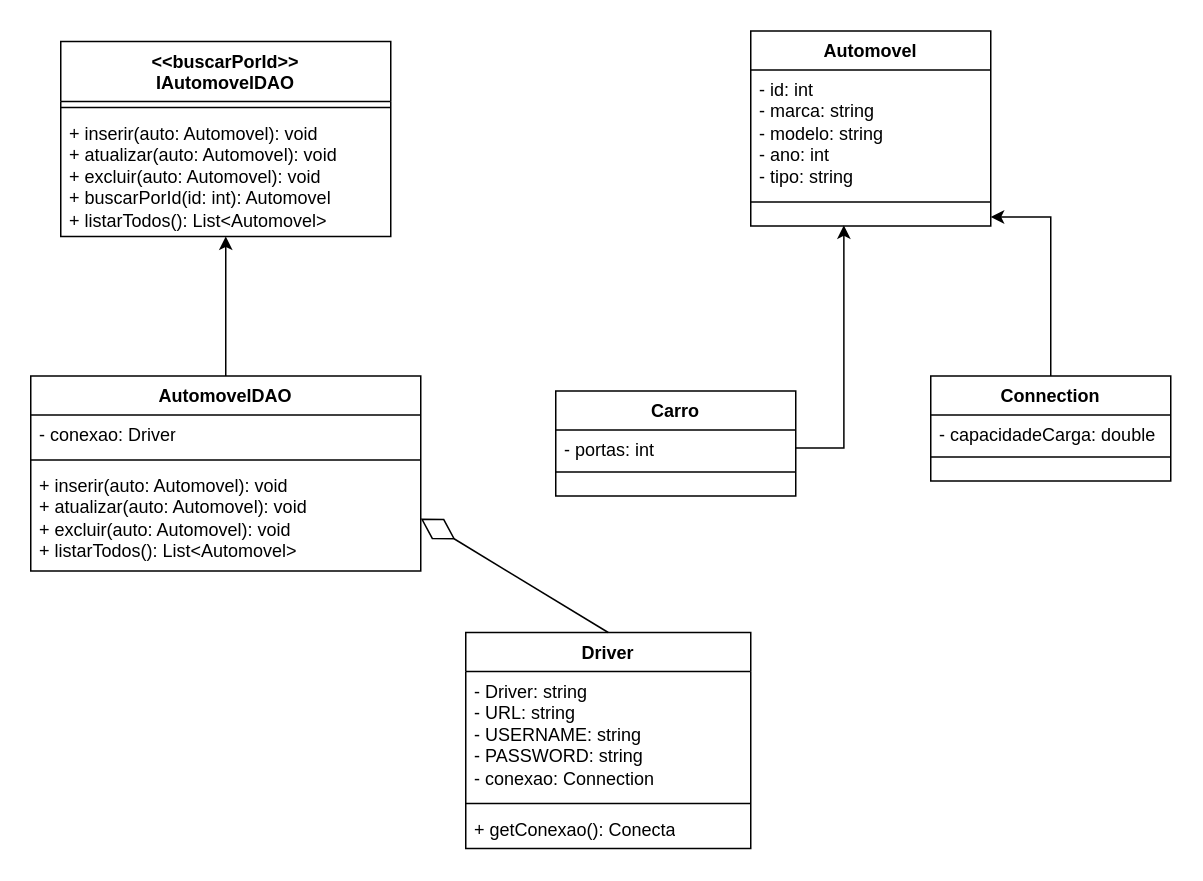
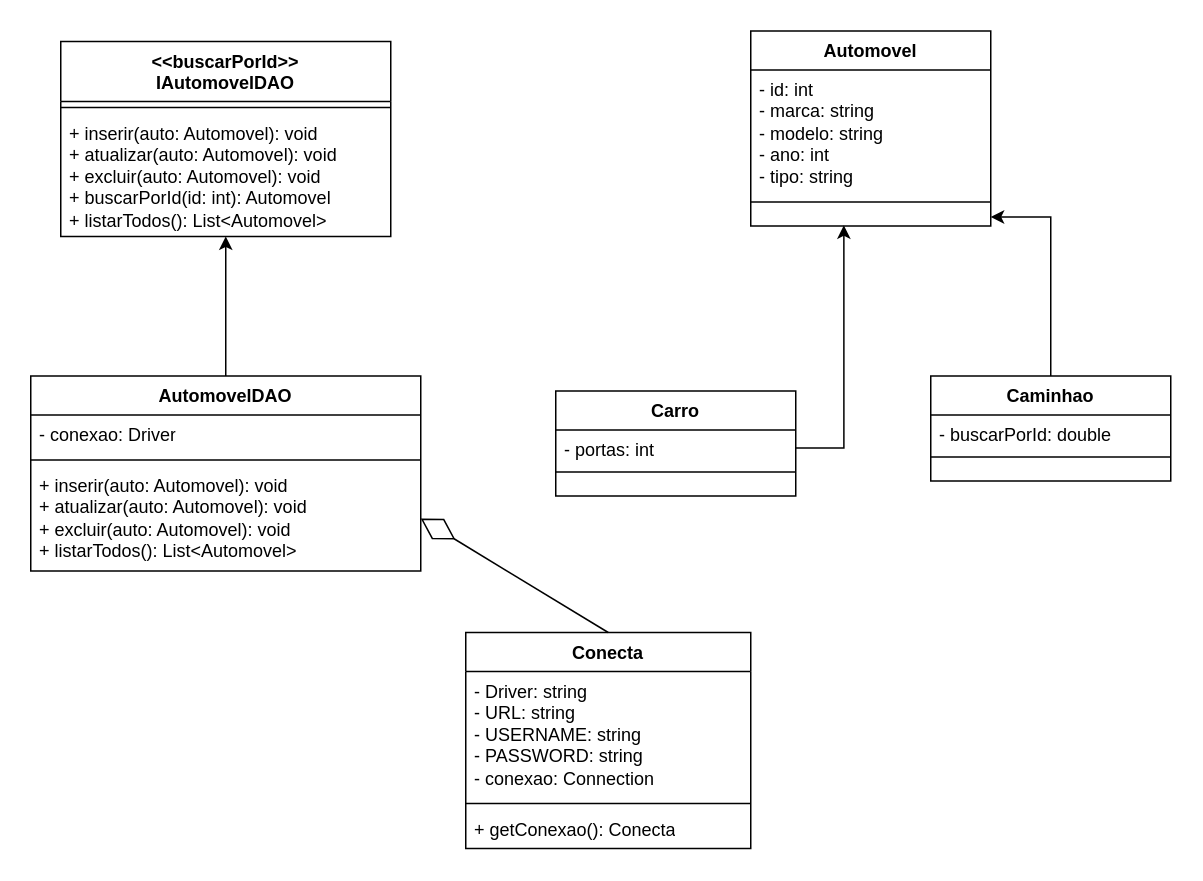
node "Connection": label "Connection" -> "Caminhao"
node "- capacidadeCarga: double": label "- capacidadeCarga: double" -> "- buscarPorId: double"
node "Driver": label "Driver" -> "Conecta"
